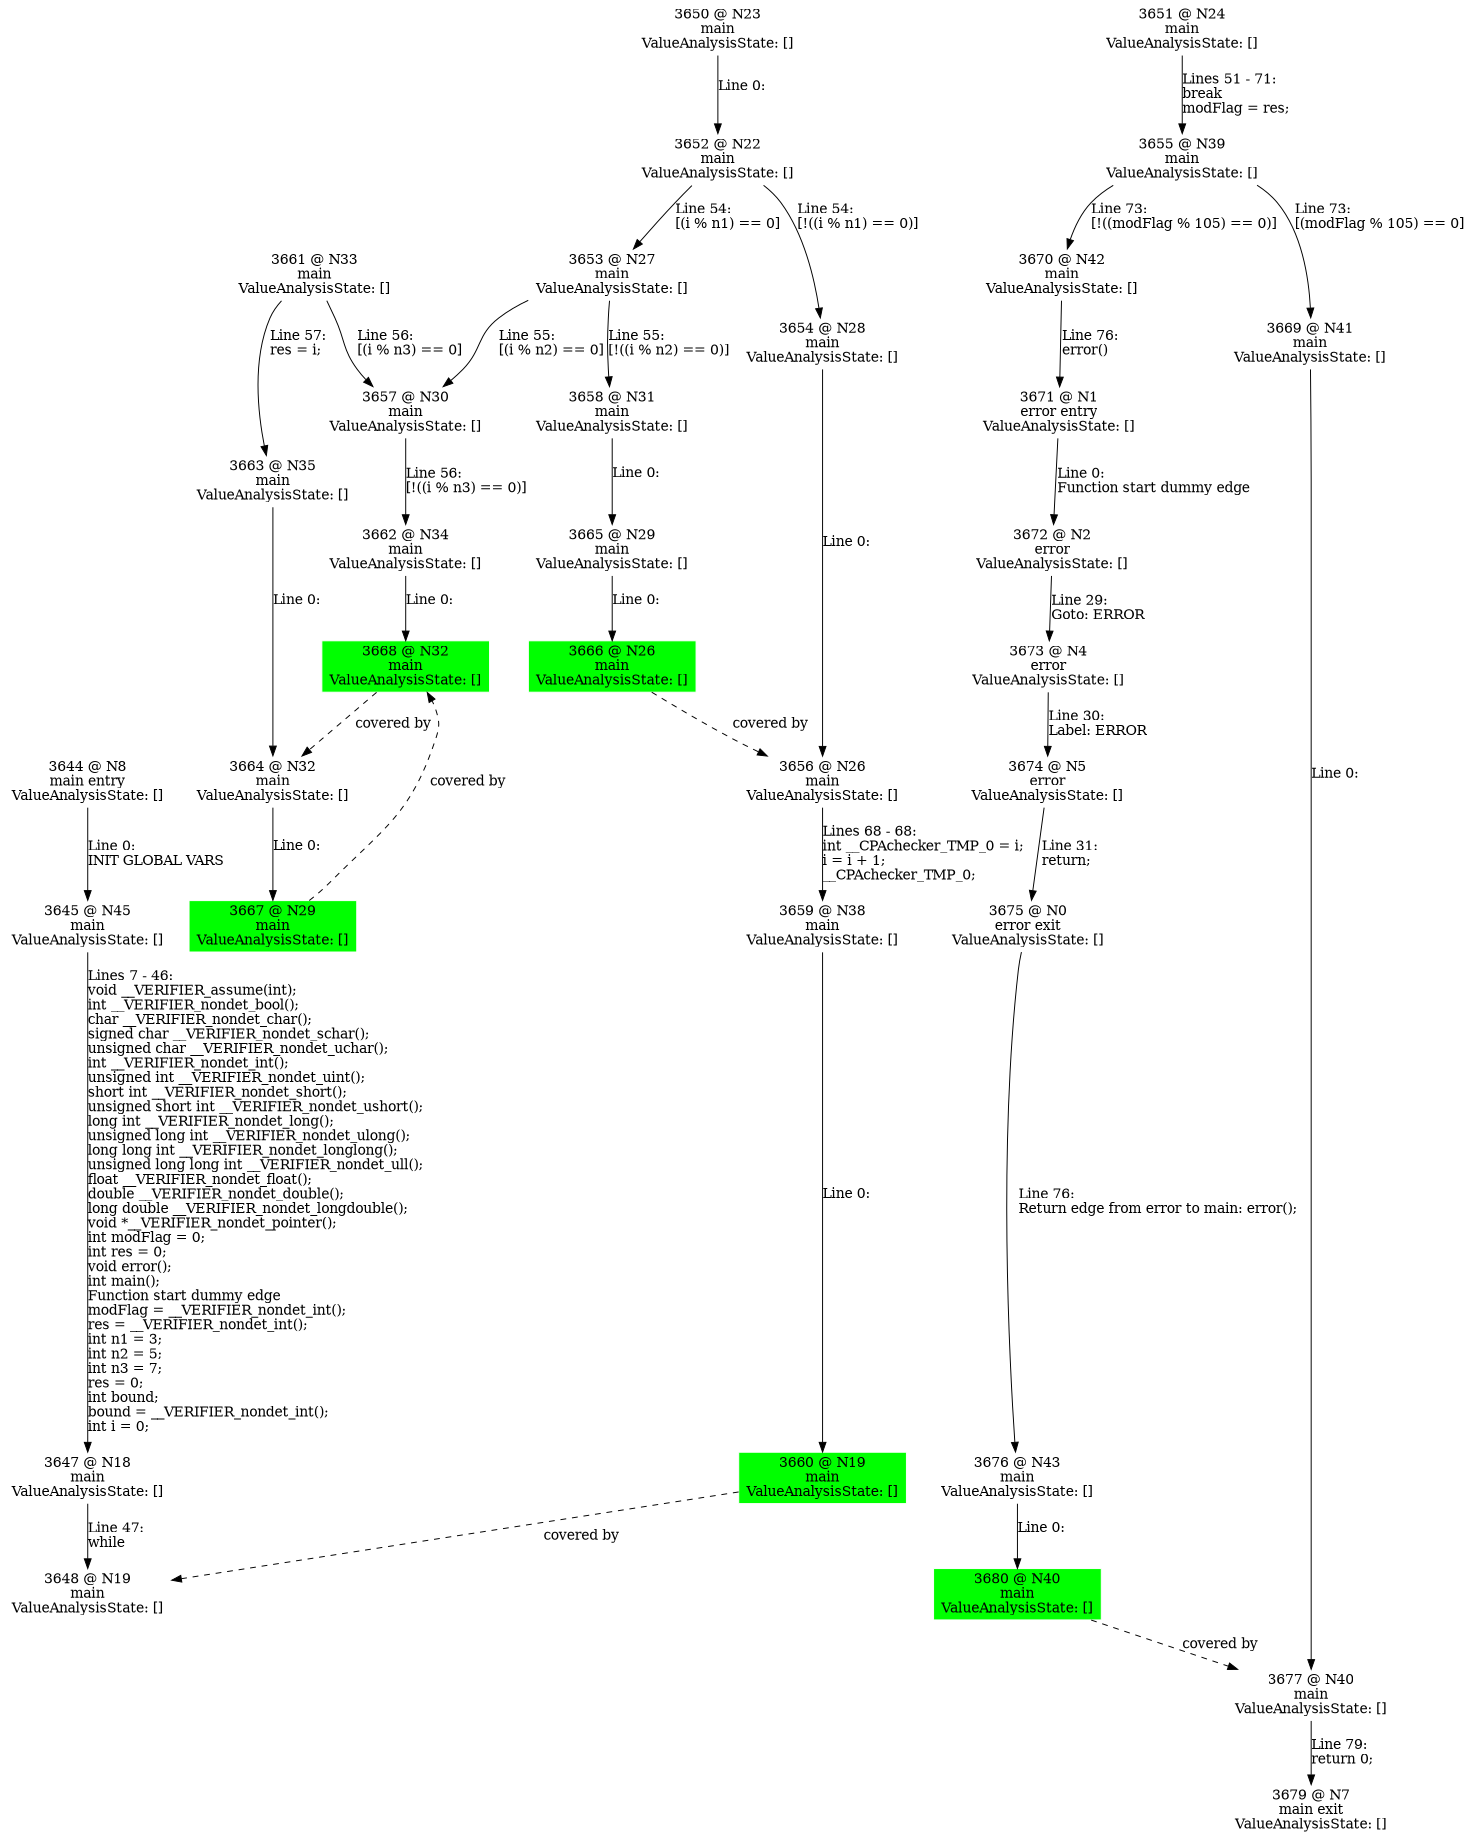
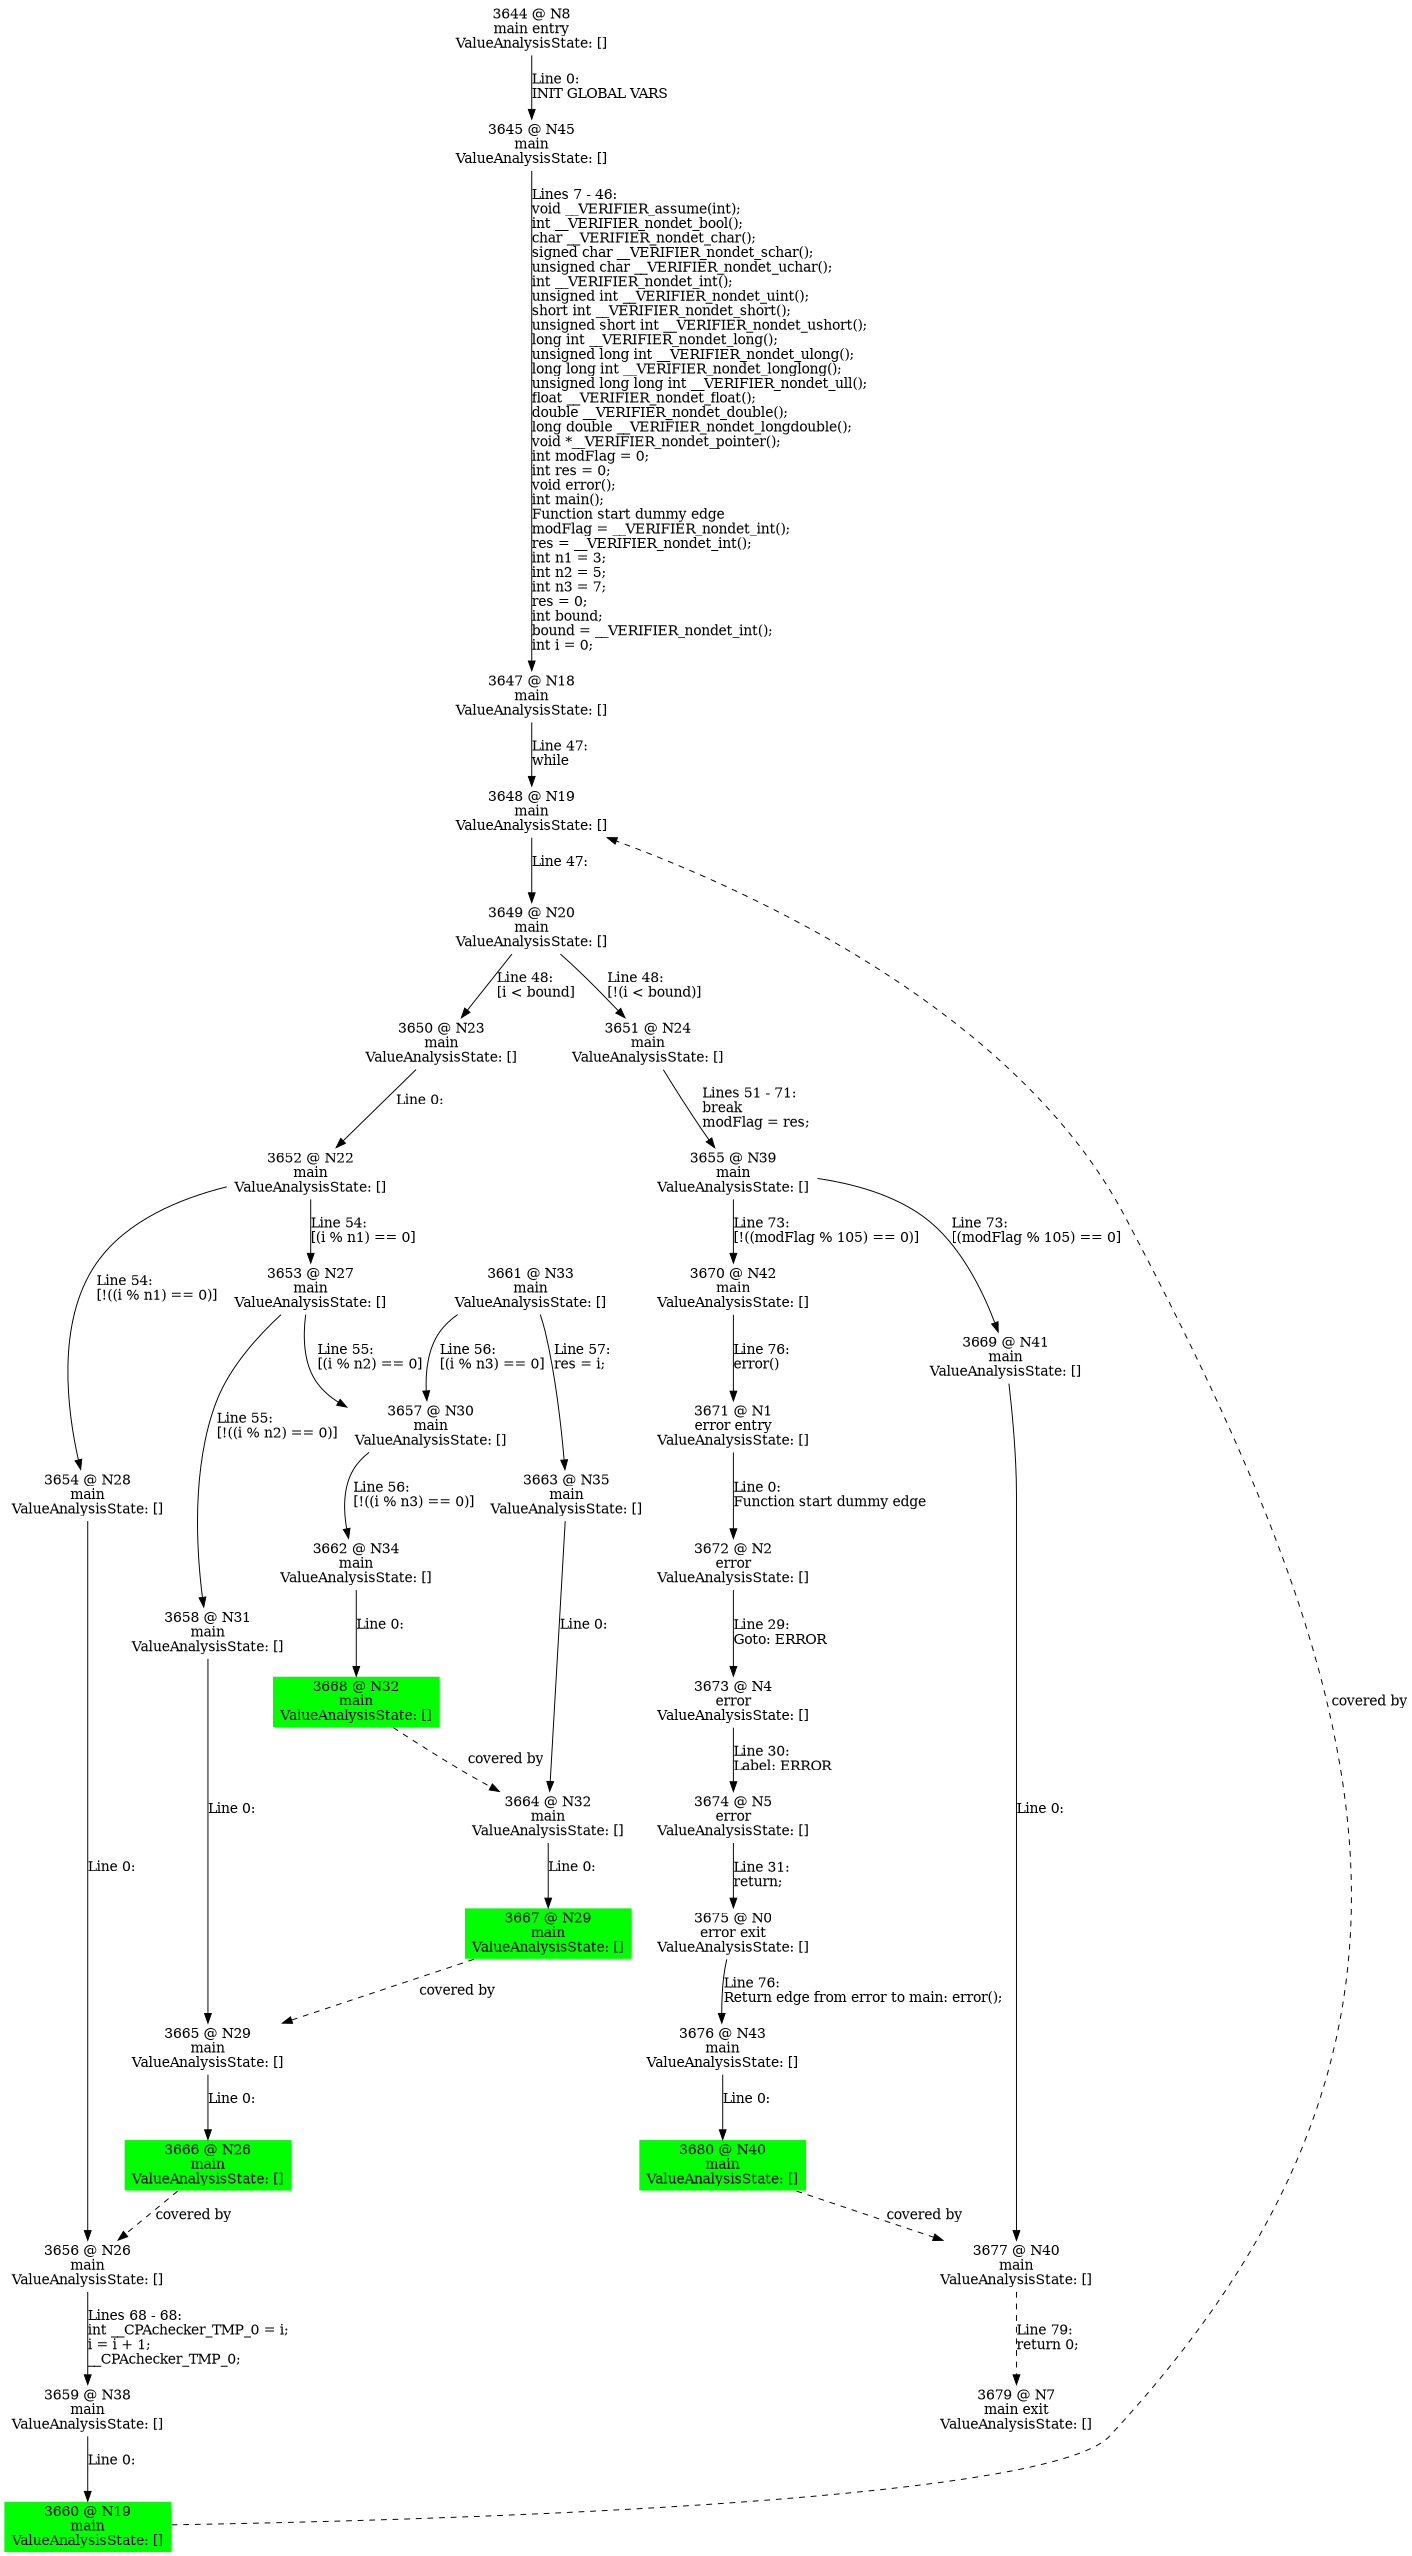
edge "3667 @ N29 main ValueAnalysisState: []" -> "3668 @ N32 main ValueAnalysisState: []": now "3667 @ N29 main ValueAnalysisState: []" -> "3665 @ N29 main ValueAnalysisState: []"
node "3649 @ N20 main ValueAnalysisState: []": added
edge "3677 @ N40 main ValueAnalysisState: []" -> "3679 @ N7 main exit ValueAnalysisState: []": style solid -> dashed
